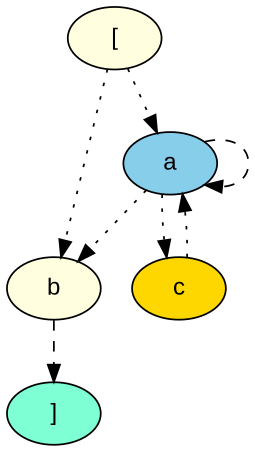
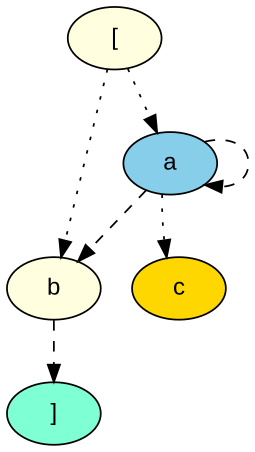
edge "a" -> "b": style dotted -> dashed
edge "c" -> "a": removed
